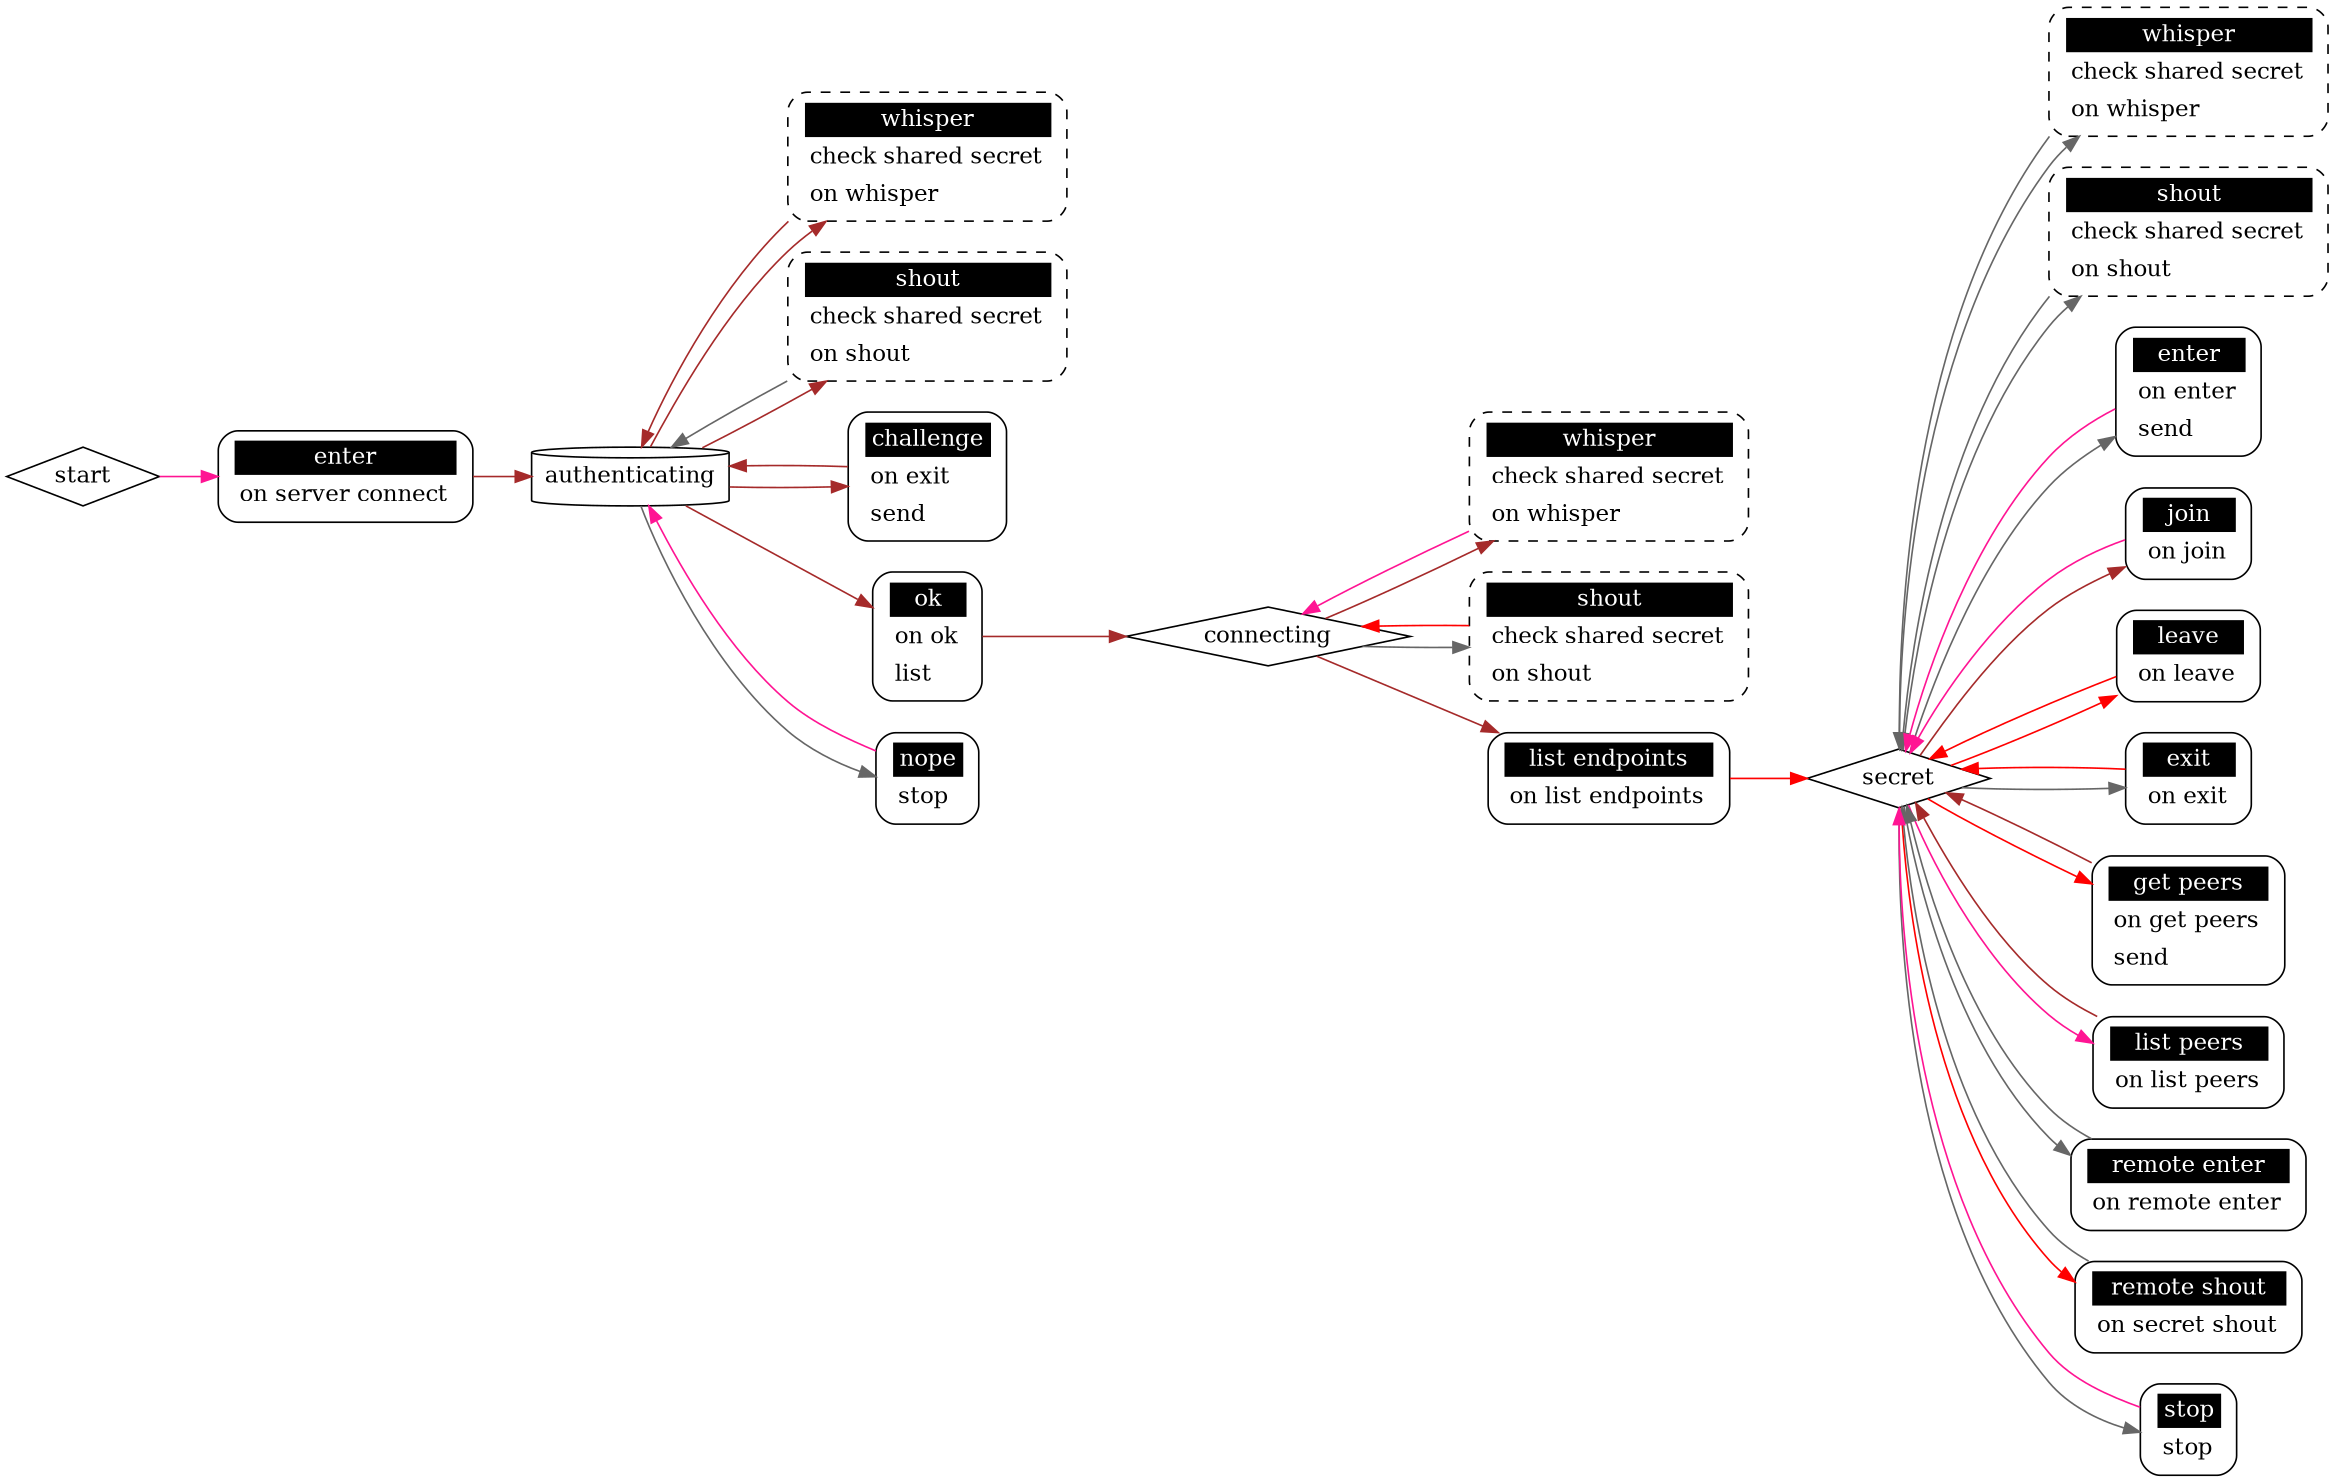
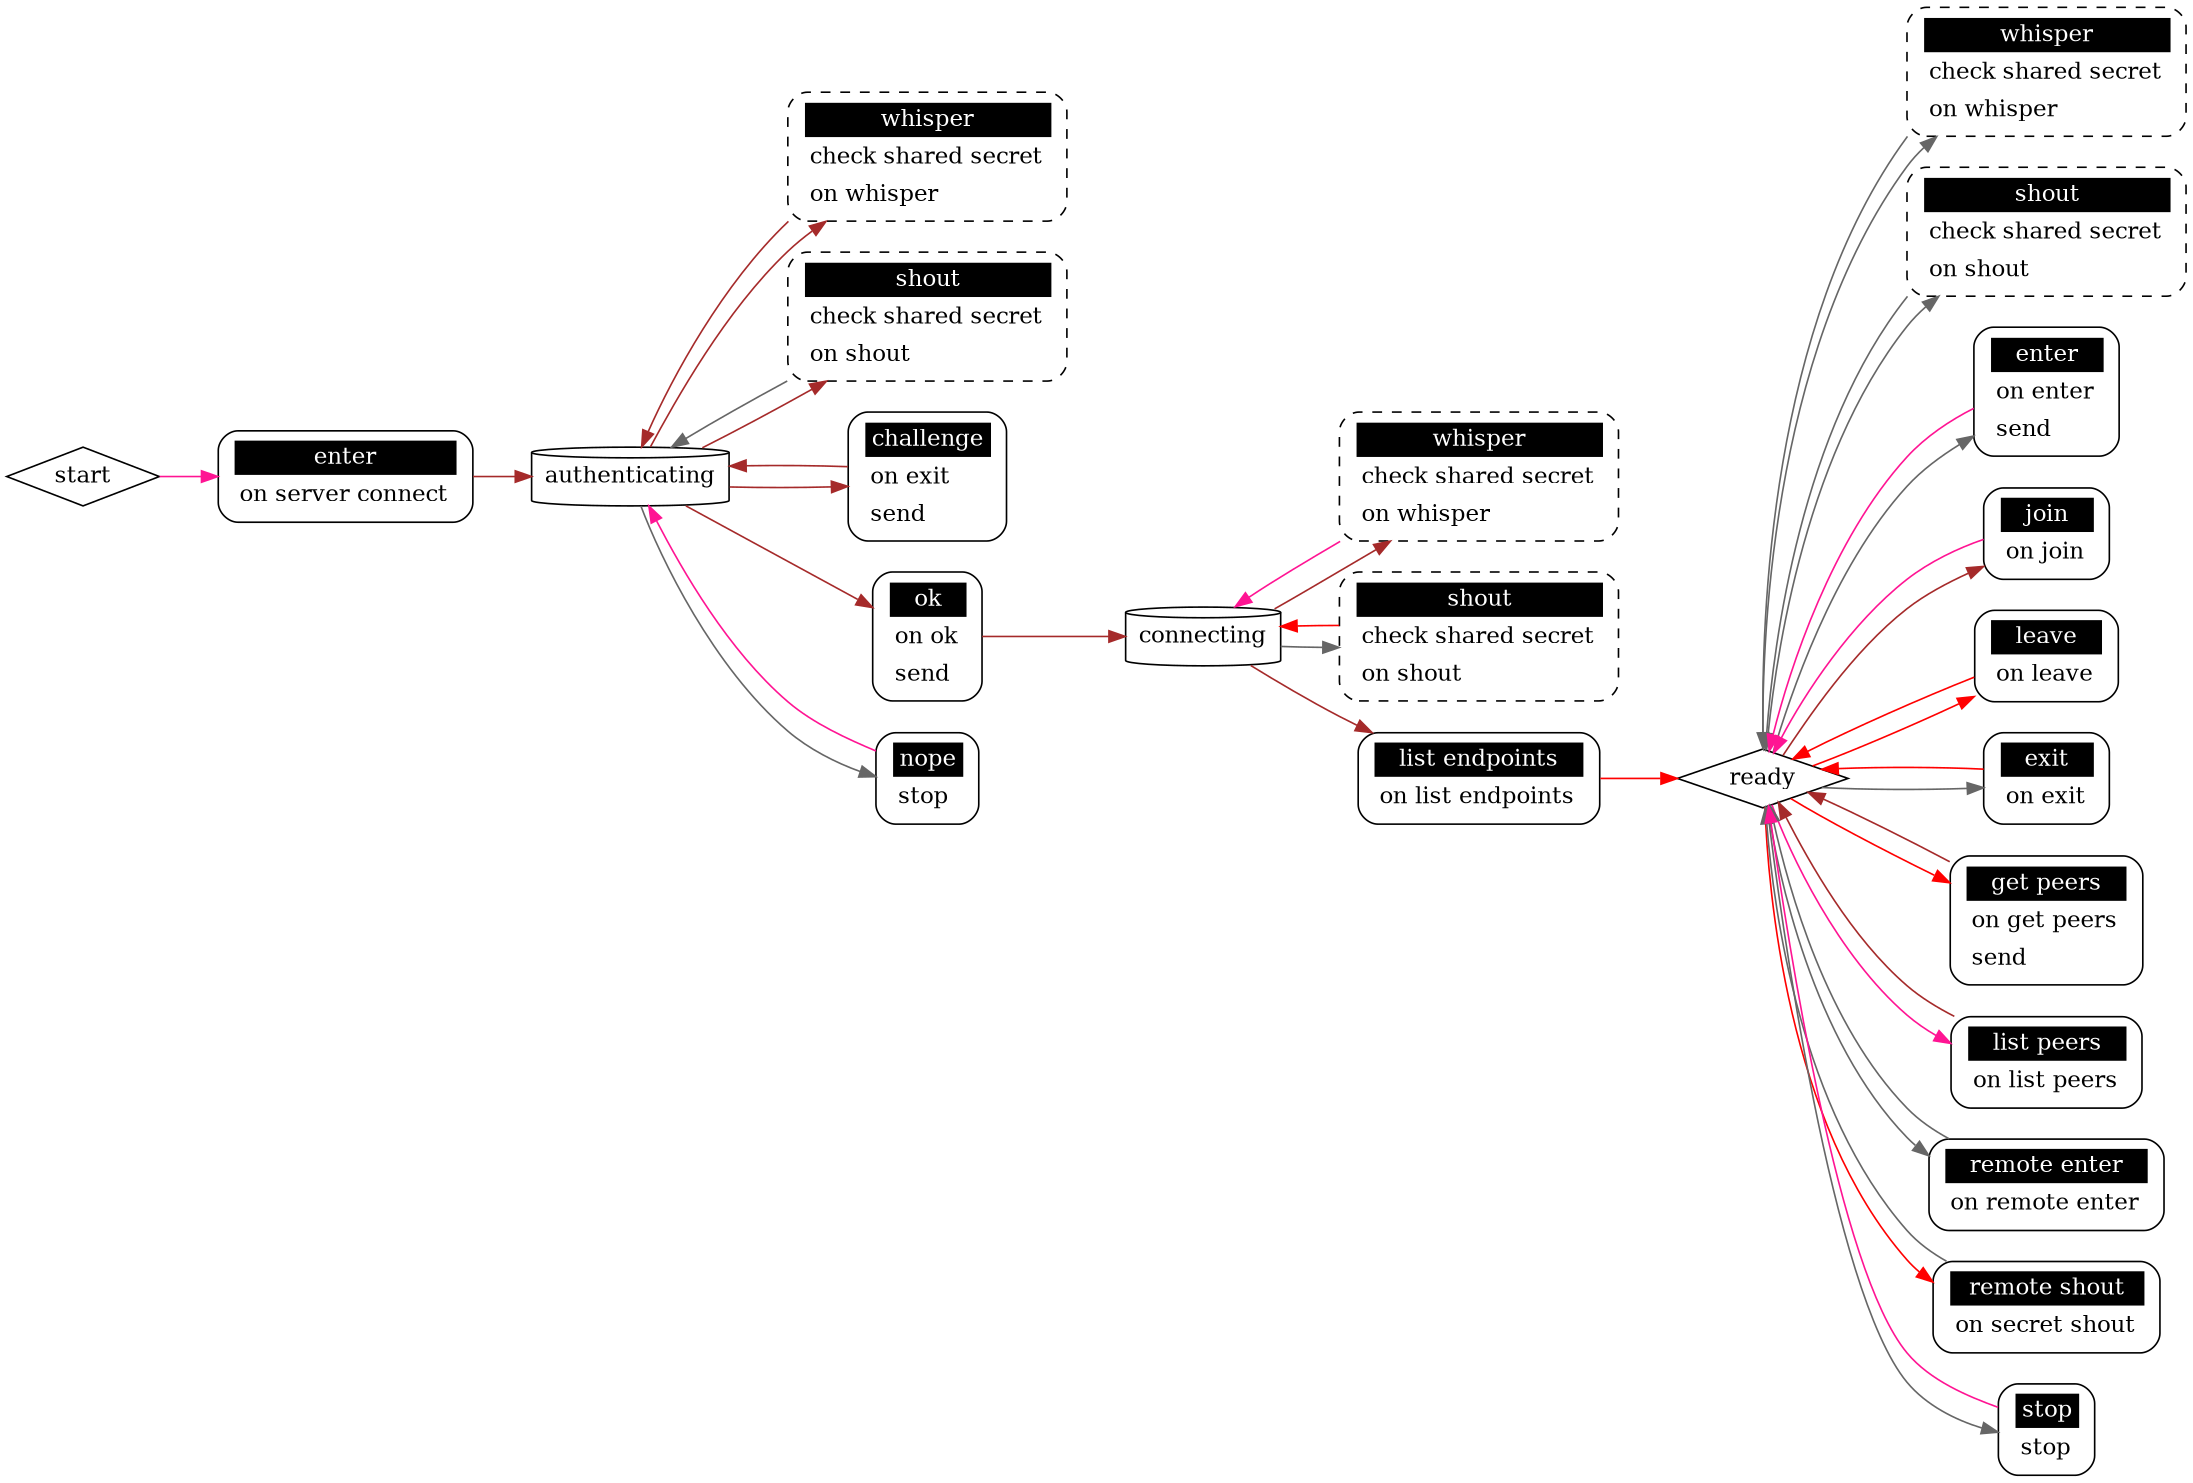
node "connecting": shape diamond -> cylinder
node "ok": text "list" -> "send"
node "secret": label "secret" -> "ready"
